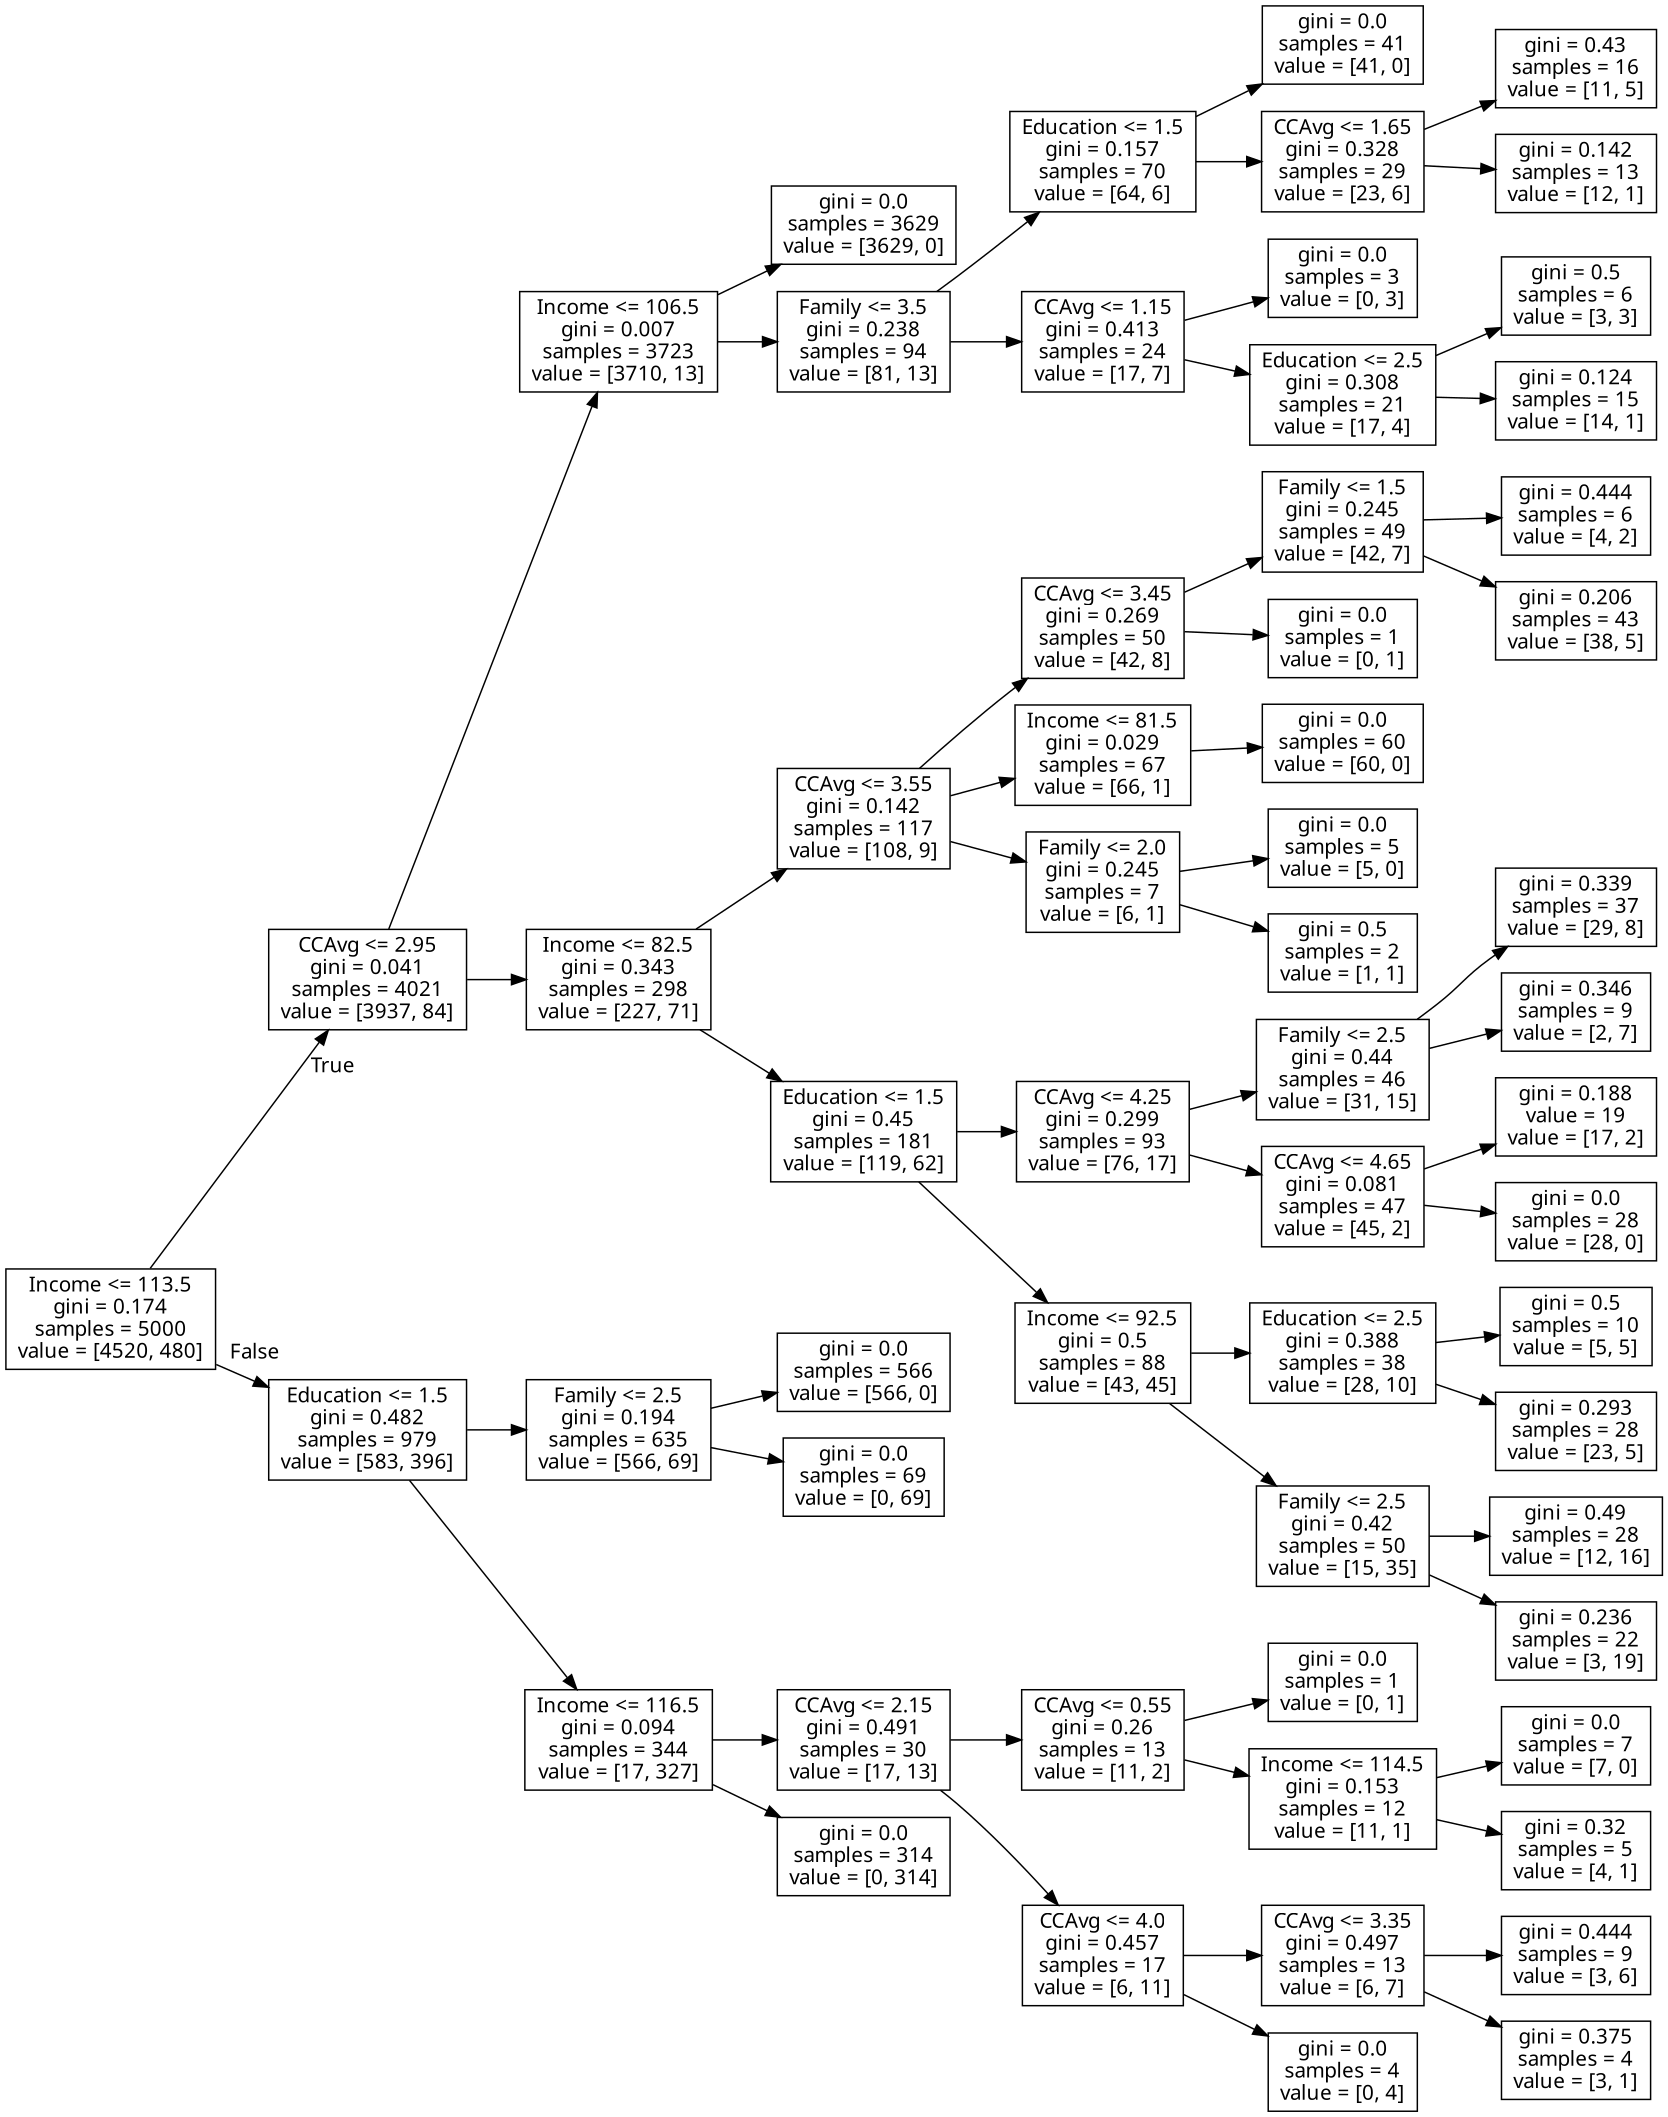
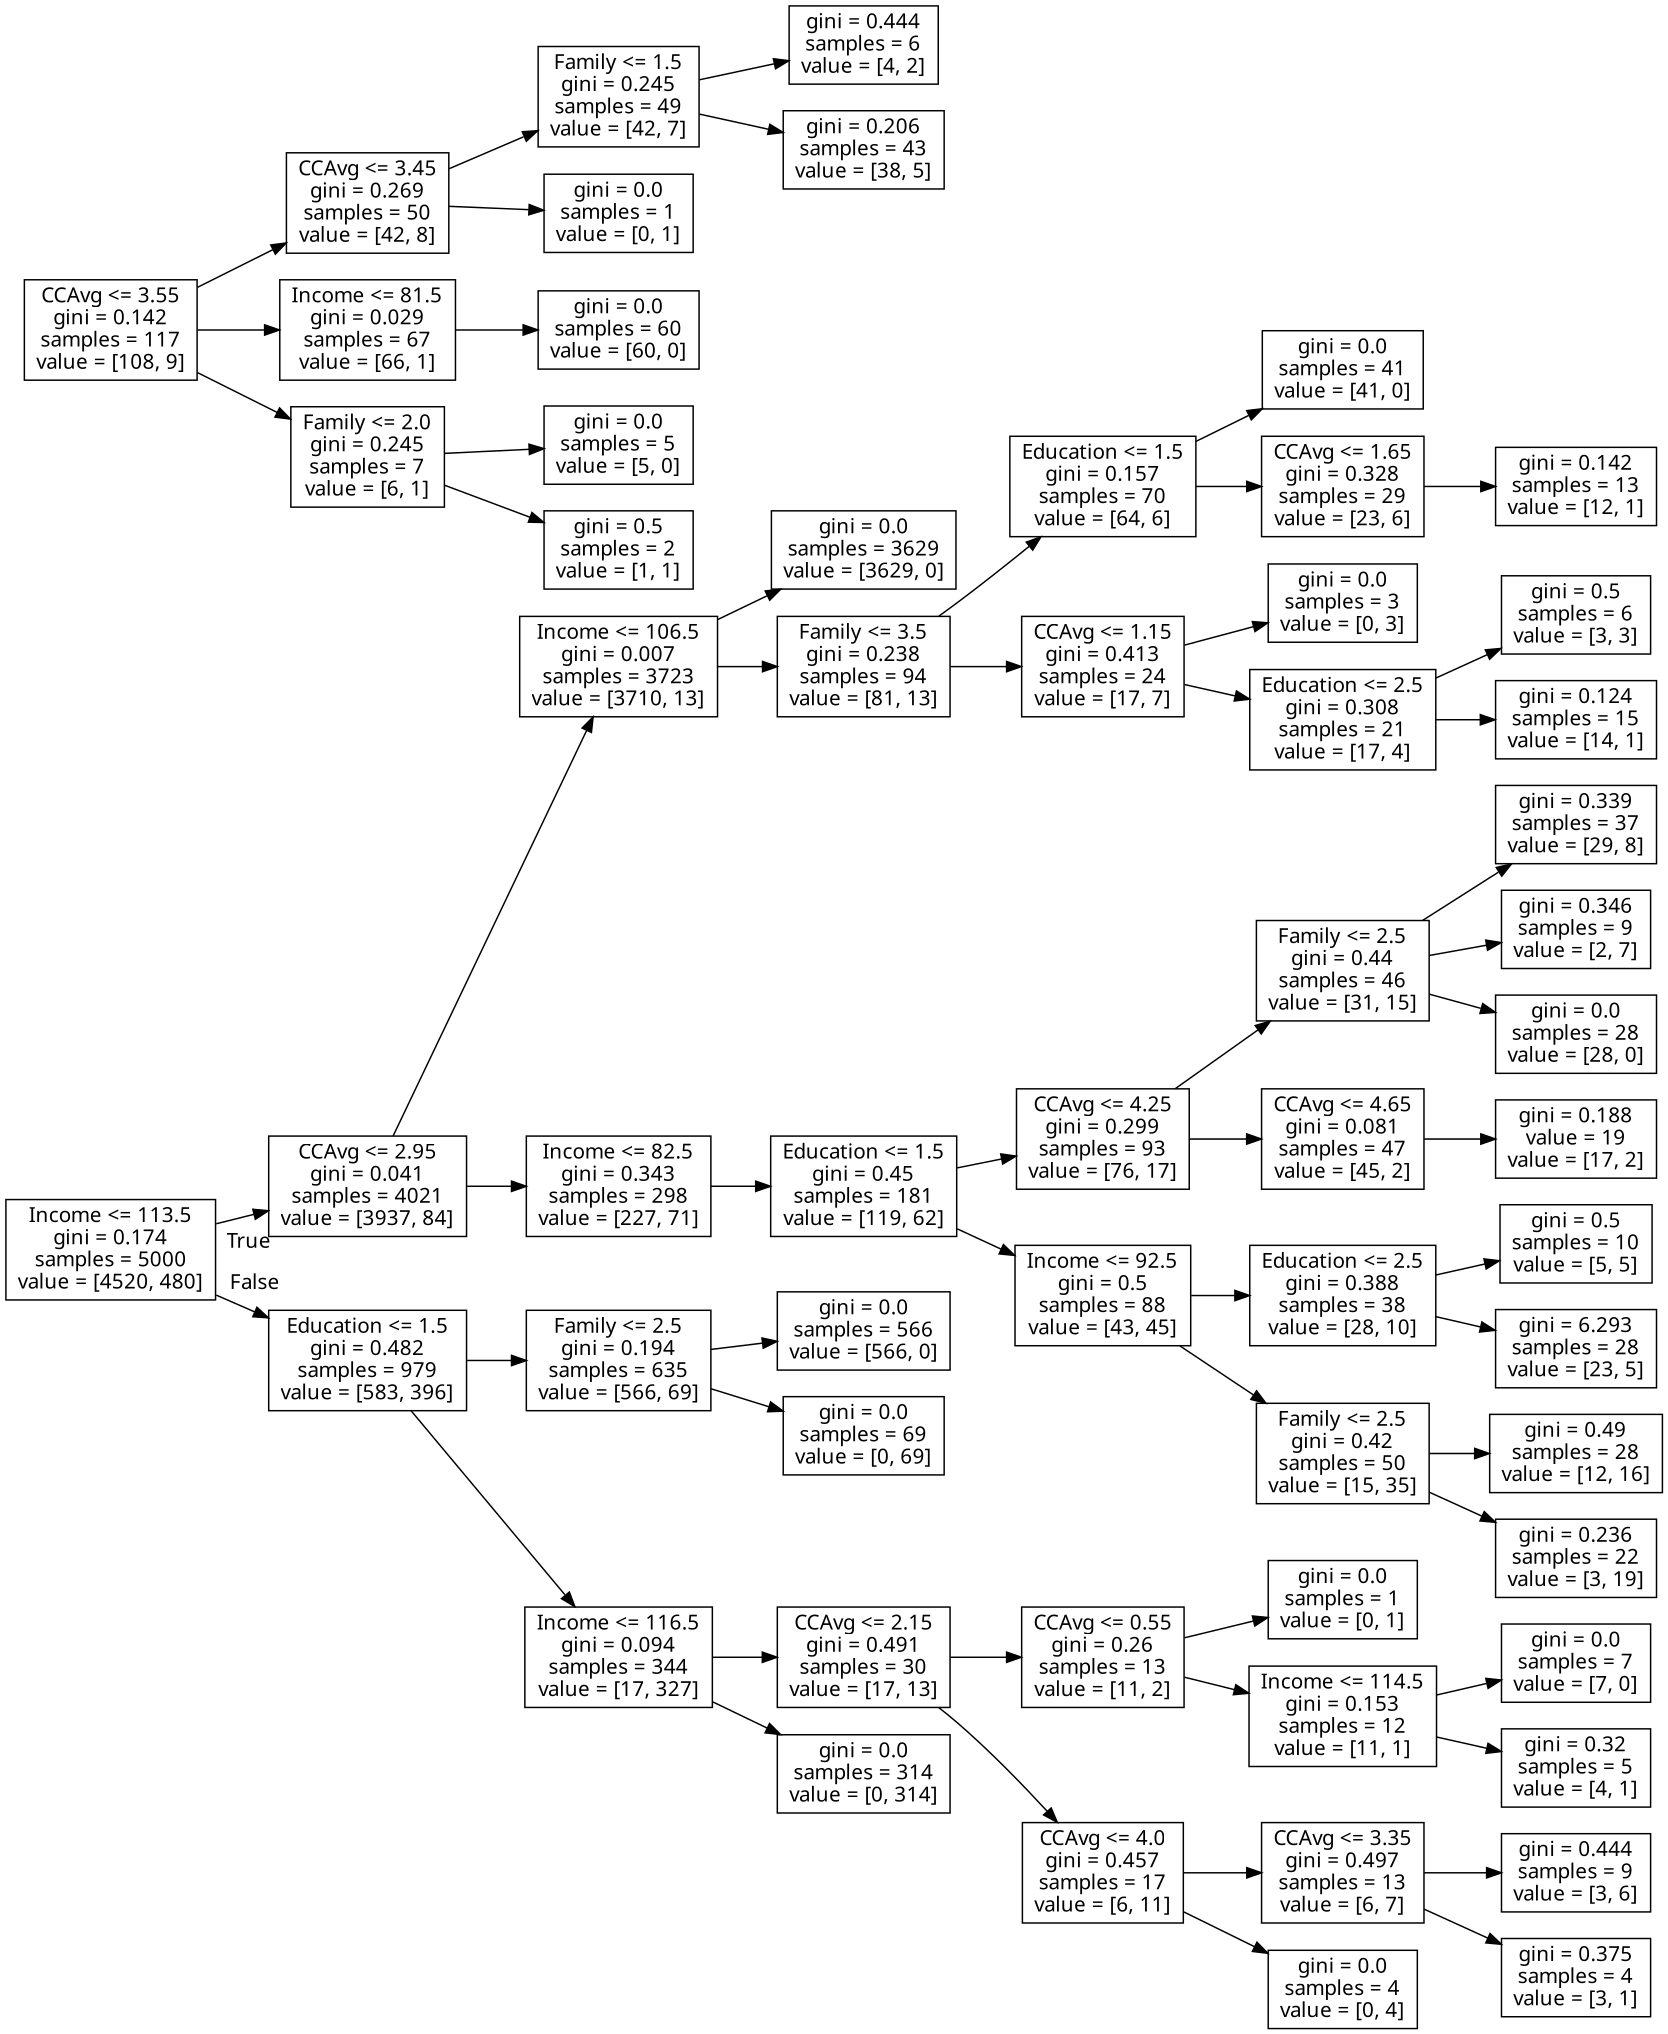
node "gini = 0.43 samples = 16 value = [11, 5]": removed
edge "Income <= 82.5 gini = 0.343 samples = 298 value = [227, 71]" -> "CCAvg <= 3.55 gini = 0.142 samples = 117 value = [108, 9]": removed
edge "CCAvg <= 4.65 gini = 0.081 samples = 47 value = [45, 2]" -> "gini = 0.0 samples = 28 value = [28, 0]": now "Family <= 2.5 gini = 0.44 samples = 46 value = [31, 15]" -> "gini = 0.0 samples = 28 value = [28, 0]"
node "gini = 0.293 samples = 28 value = [23, 5]": label "gini = 0.293 samples = 28 value = [23, 5]" -> "gini = 6.293 samples = 28 value = [23, 5]"
